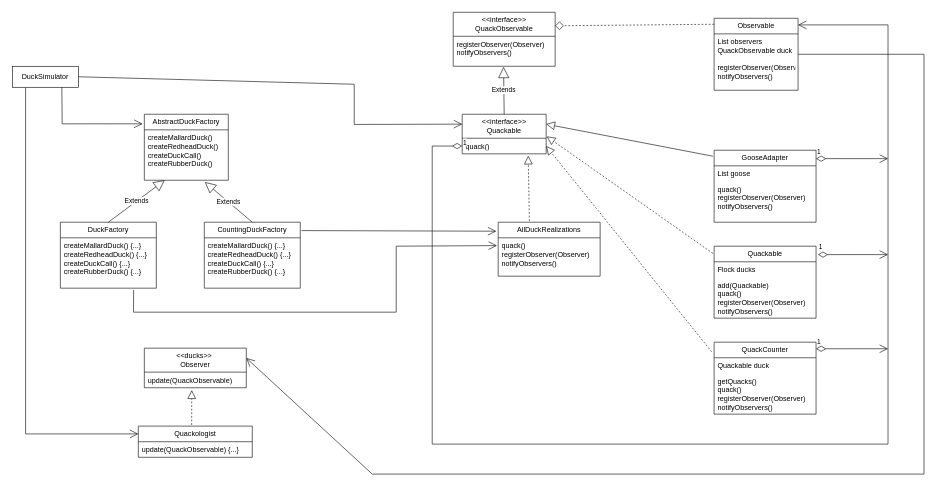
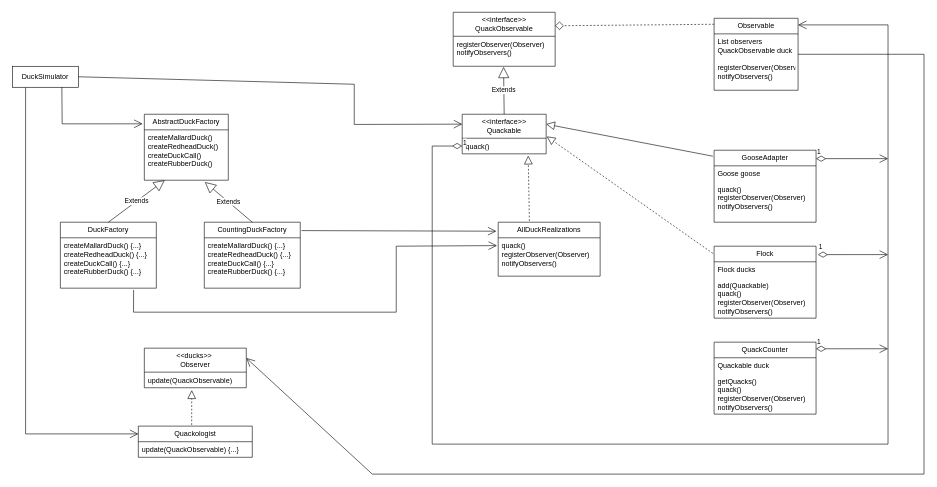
node "List goose": label "List goose" -> "Goose goose"
edge "QuackCounter" -> "quack()": removed
node "Quackable": label "Quackable" -> "Flock"
